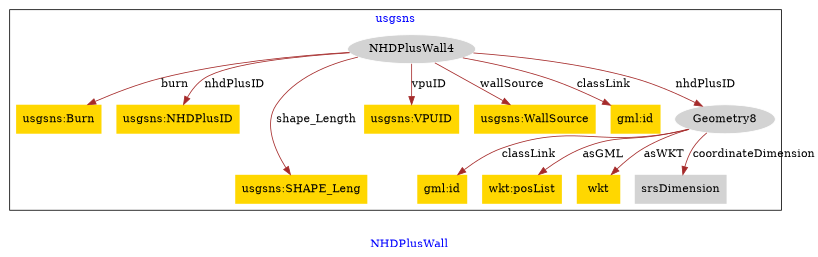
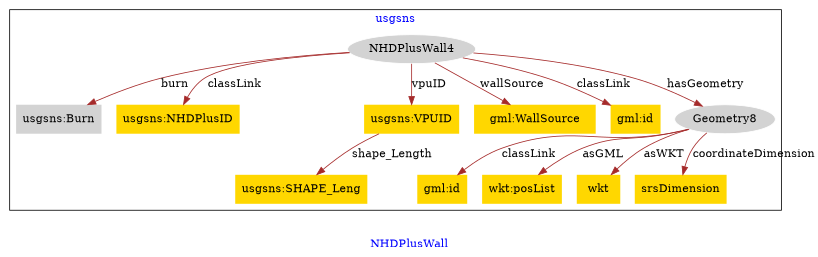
edge "NHDPlusWall4" -> "usgsns:NHDPlusID": label "nhdPlusID" -> "classLink"
edge "NHDPlusWall4" -> "Geometry8": label "nhdPlusID" -> "hasGeometry"
edge "NHDPlusWall4" -> "usgsns:SHAPE_Leng": now "usgsns:VPUID" -> "usgsns:SHAPE_Leng"
node "usgsns:Burn": fillcolor gold -> lightgray
node "usgsns:WallSource": label "usgsns:WallSource" -> "gml:WallSource"
node "srsDimension": fillcolor lightgray -> gold
